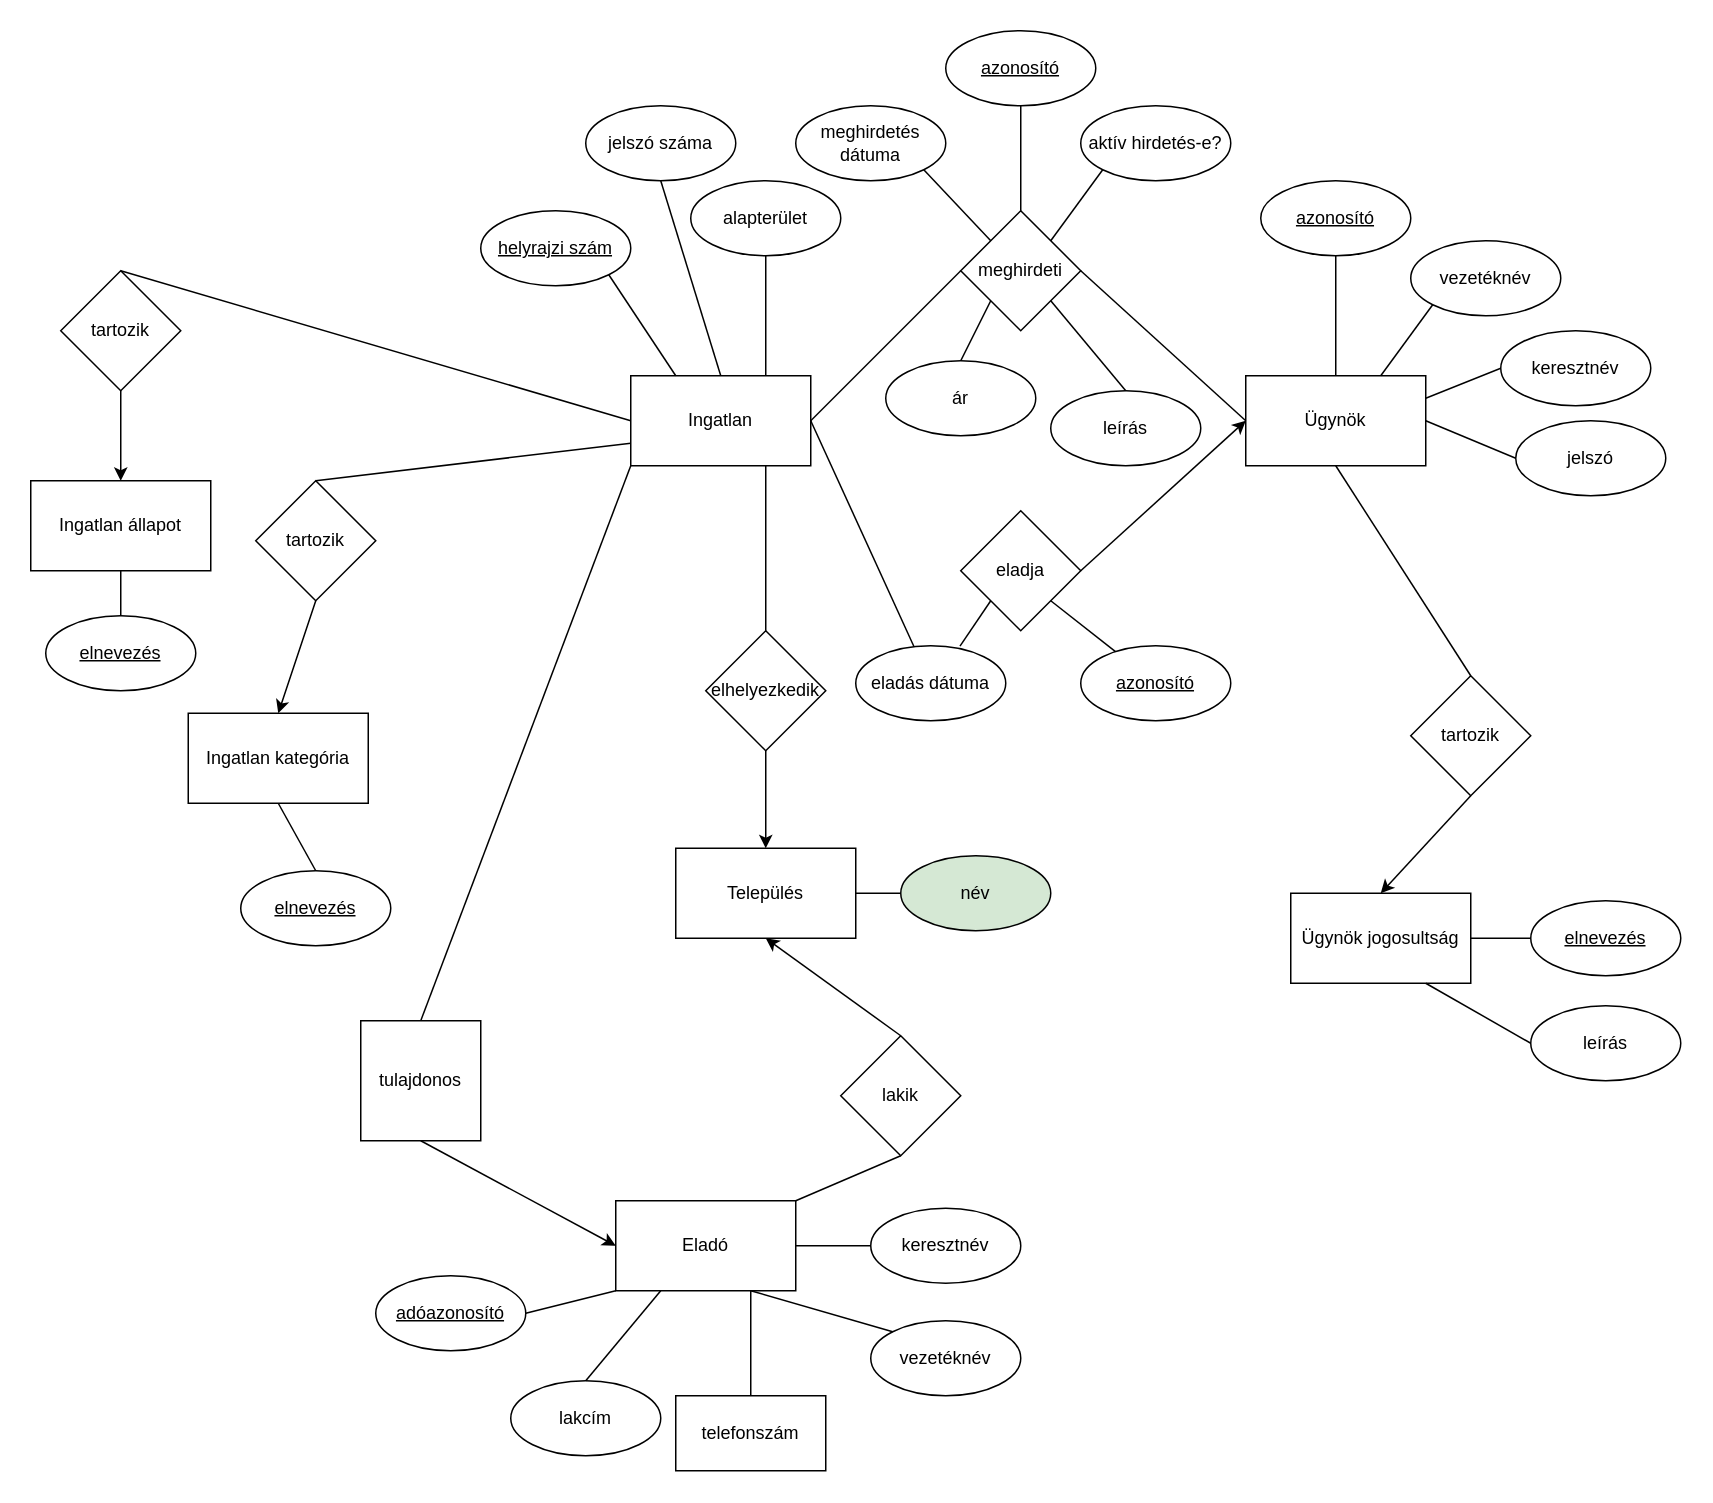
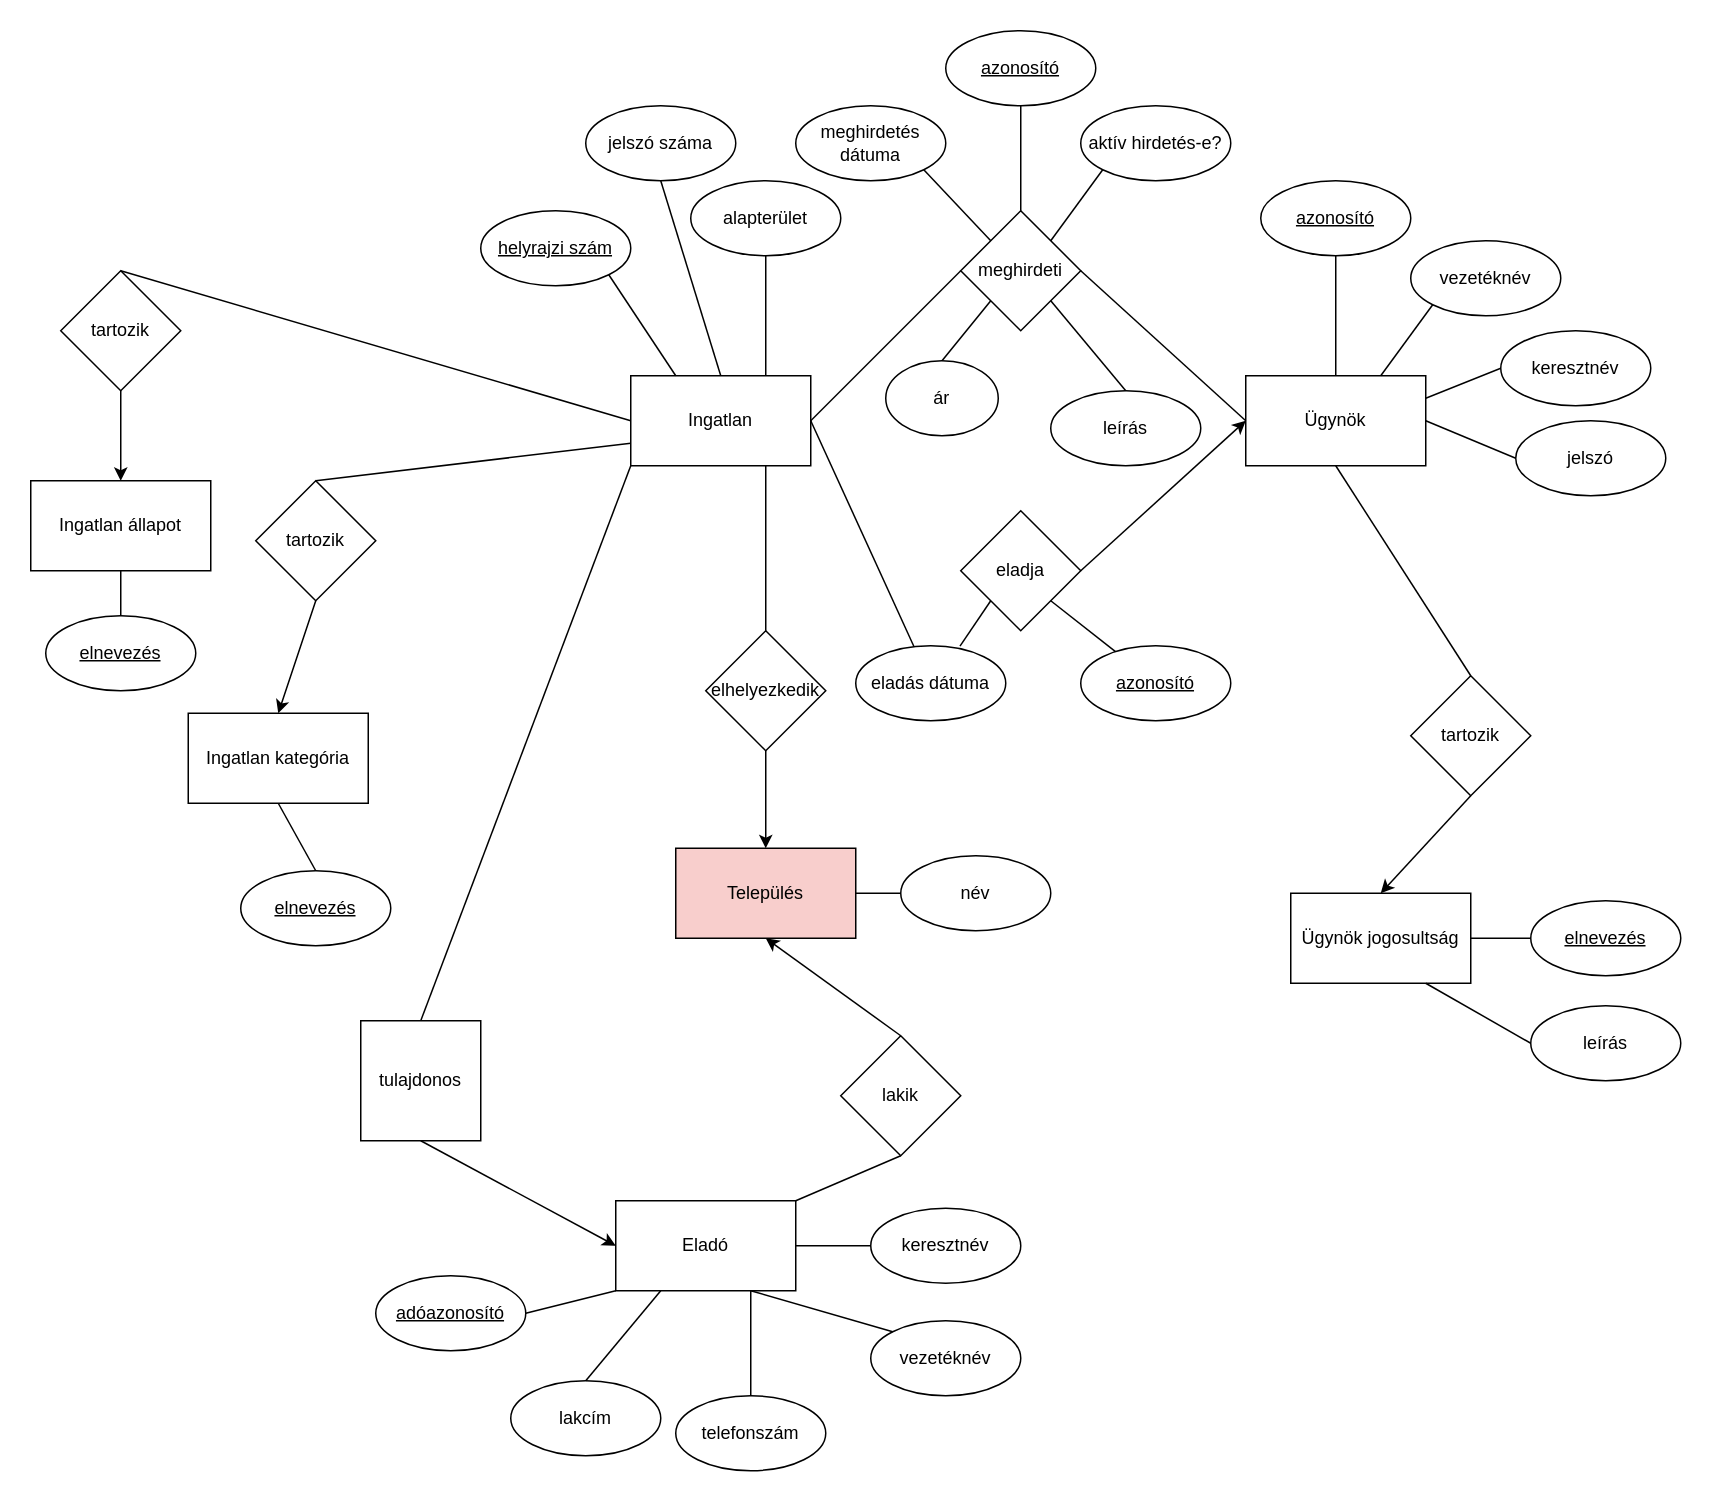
node "ár": size 150x75 -> 113x75
node "Település": fillcolor #ffffff -> #f8cecc
node "név": fillcolor #d5e8d4 -> #ffffff
node "telefonszám": shape rectangle -> ellipse
